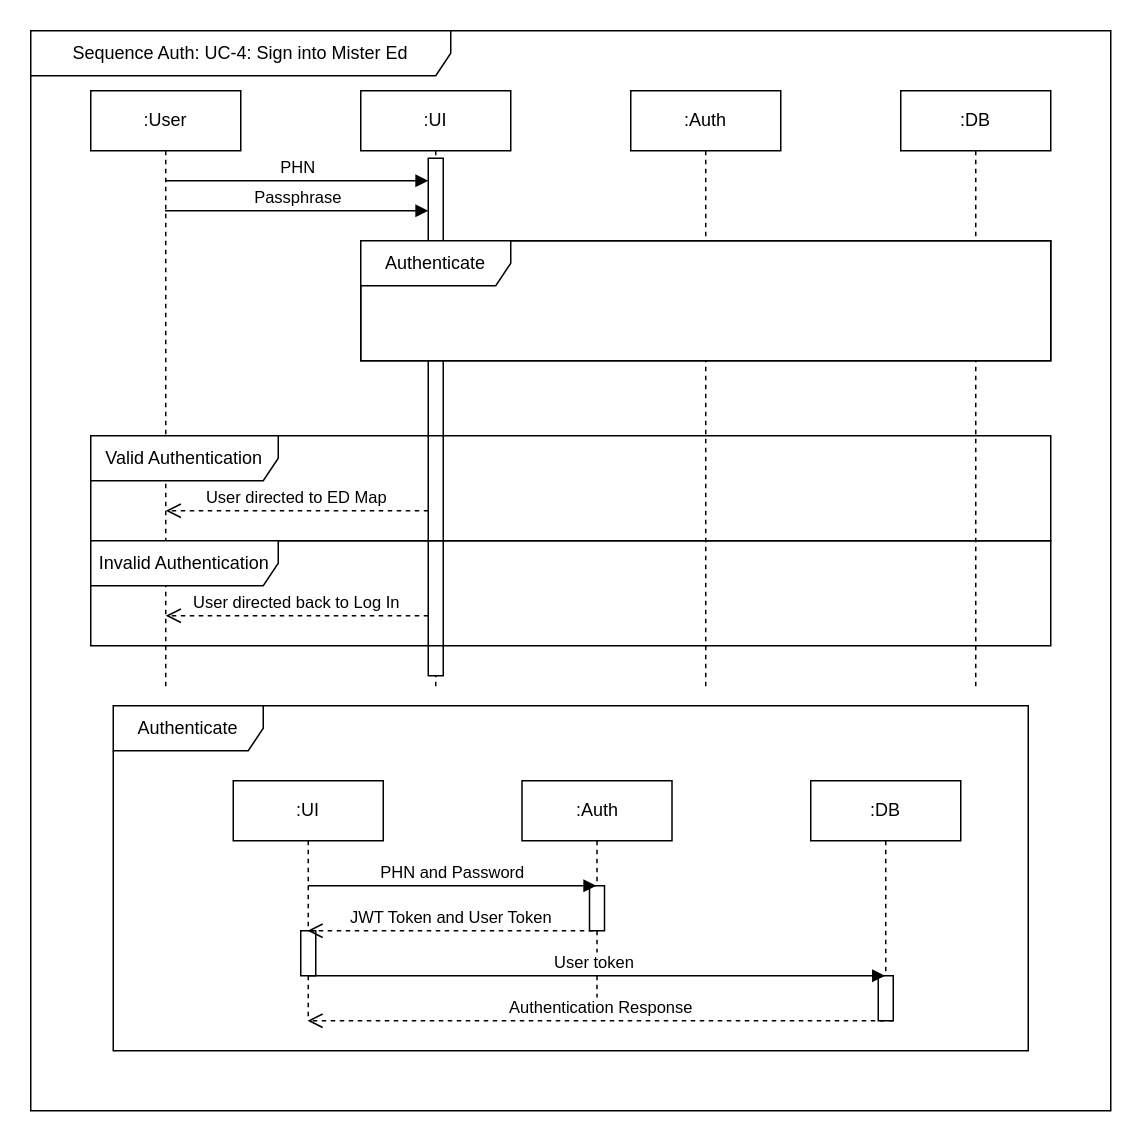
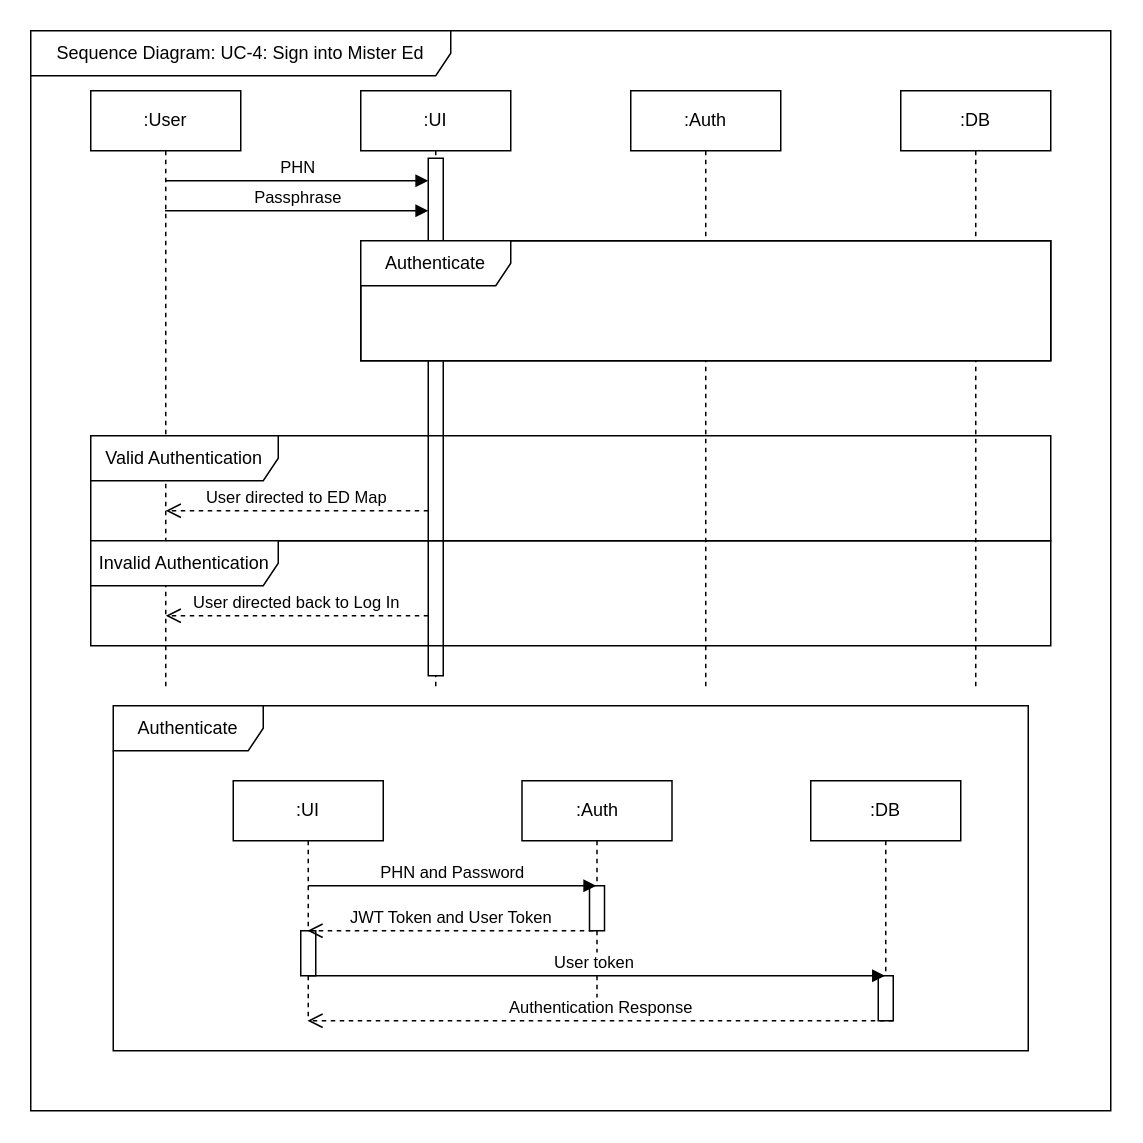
node "Sequence Auth: UC-4: Sign into Mister Ed": label "Sequence Auth: UC-4: Sign into Mister Ed" -> "Sequence Diagram: UC-4: Sign into Mister Ed"
